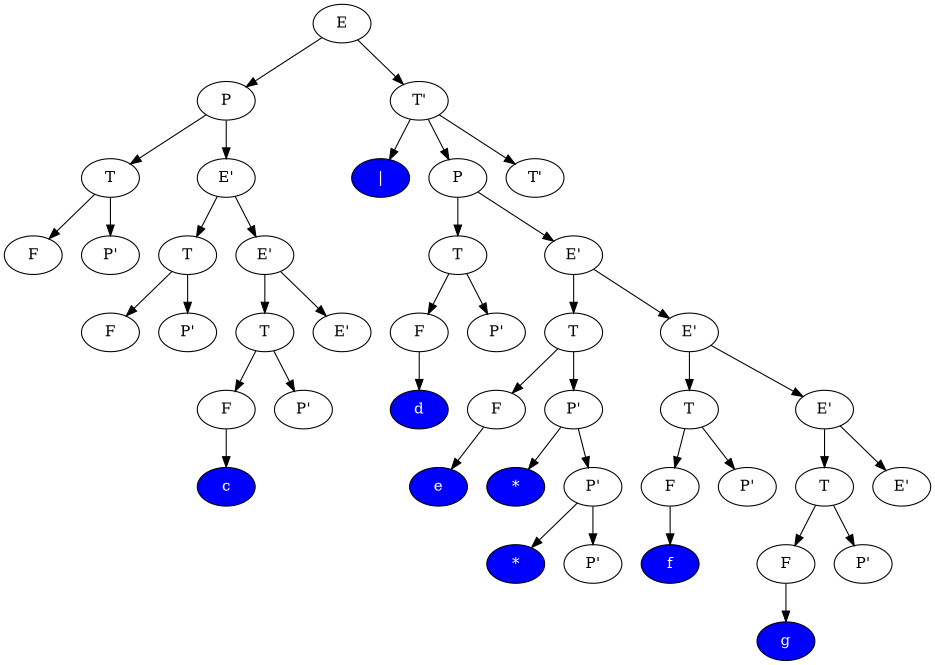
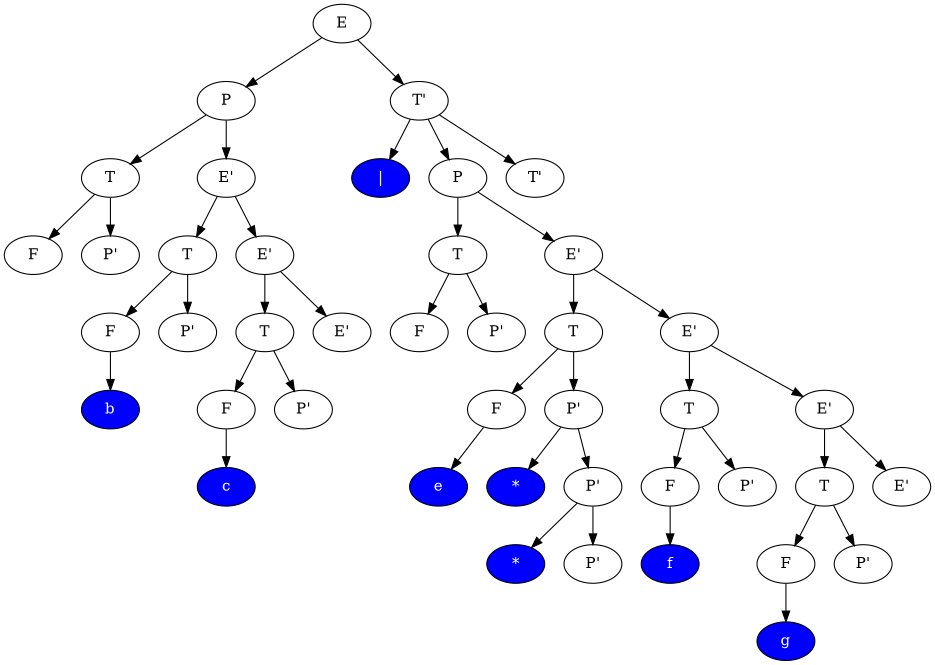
node "b": added
node "d": removed
